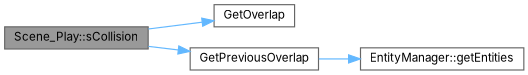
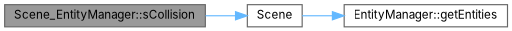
node "GetOverlap": removed
node "Scene_Play::sCollision": label "Scene_Play::sCollision" -> "Scene_EntityManager::sCollision"
node "GetPreviousOverlap": label "GetPreviousOverlap" -> "Scene"
